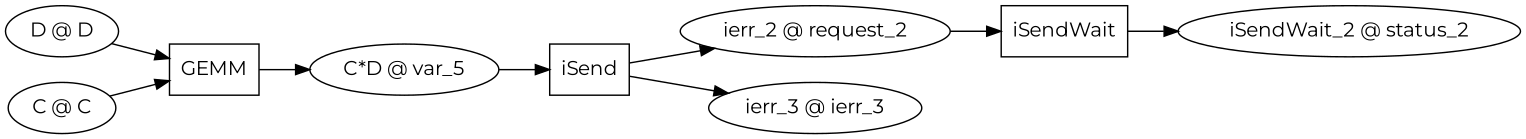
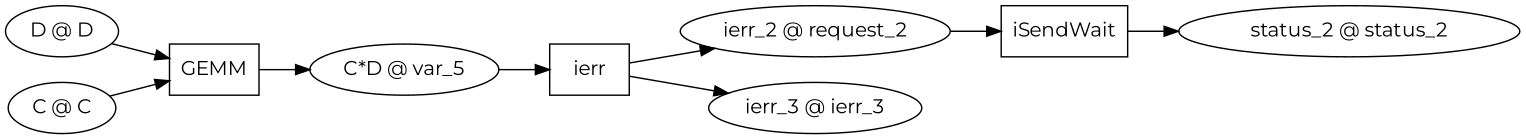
node "iSendWait_2 @ status_2": label "iSendWait_2 @ status_2" -> "status_2 @ status_2"
node "iSend": label "iSend" -> "ierr"
